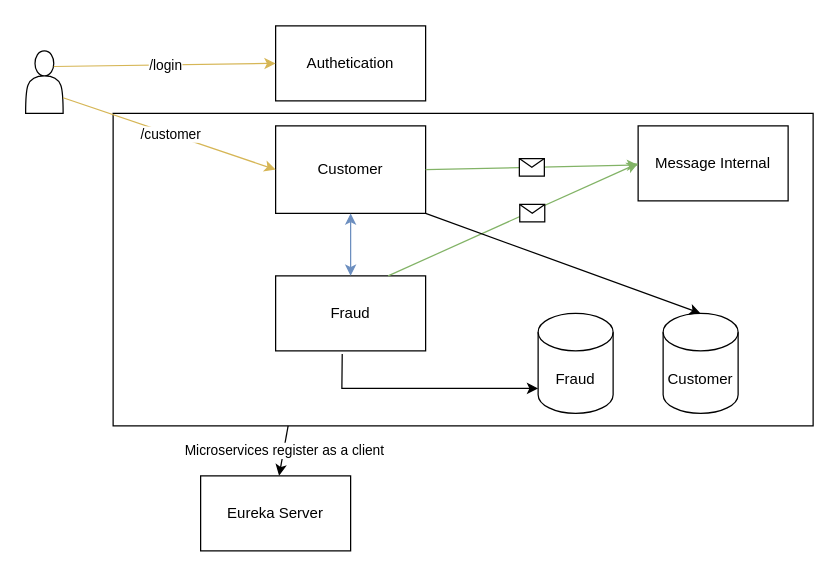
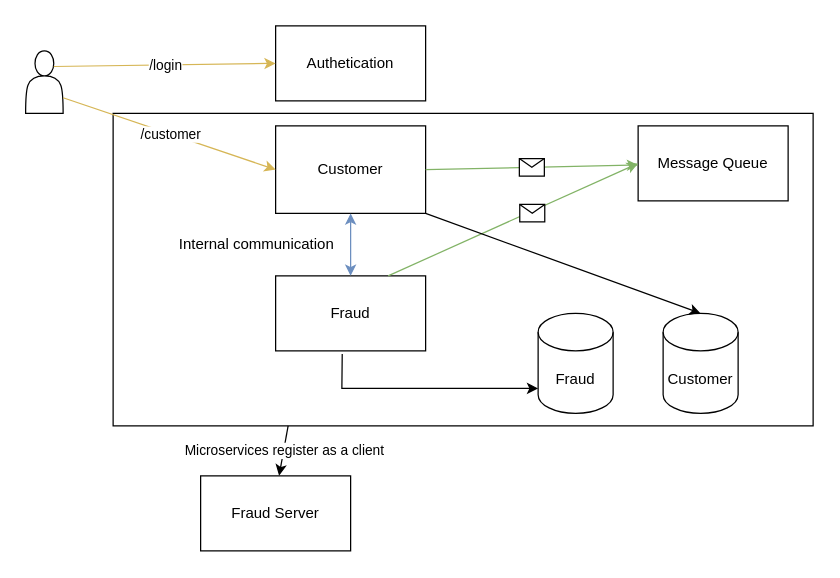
node "Message Internal": label "Message Internal" -> "Message Queue"
node "Internal communication": added
node "Eureka Server": label "Eureka Server" -> "Fraud Server"
